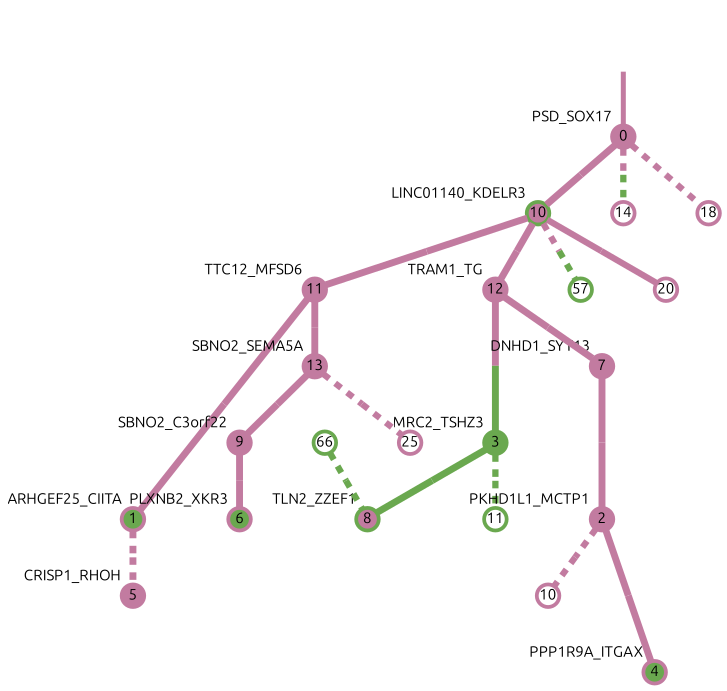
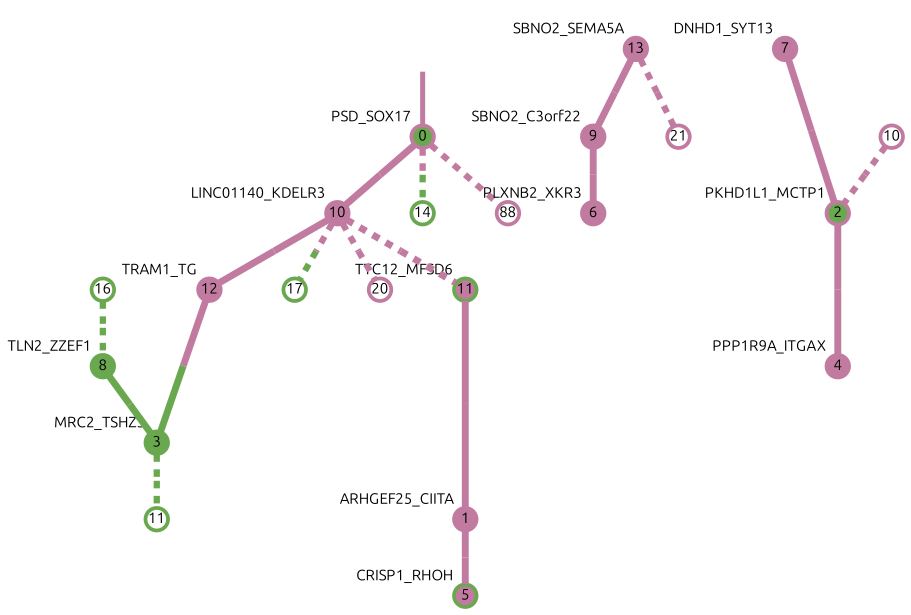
node "0 PSD_SOX17": fillcolor #c27ba0ff -> #6aa84fff
node "10 LINC01140_KDELR3": color #6aa84fff -> #c27ba0ff
node "14": color #c27ba0ff -> #6aa84fff
node "18": label "18" -> "88"
edge "10 LINC01140_KDELR3" -> "11 TTC12_MFSD6": style solid -> dashed
edge "10 LINC01140_KDELR3" -> "20": style solid -> dashed
node "11 TTC12_MFSD6": color #c27ba0ff -> #6aa84fff
node "57": label "57" -> "17"
edge "11 TTC12_MFSD6" -> "13 SBNO2_SEMA5A": removed
edge "12 TRAM1_TG" -> "7 DNHD1_SYT13": removed
node "66": label "66" -> "16"
node "25": label "25" -> "21"
edge "3 MRC2_TSHZ3" -> "8 TLN2_ZZEF1": reversed
node "1 ARHGEF25_CIITA": fillcolor #6aa84fff -> #c27ba0ff
node "6 PLXNB2_XKR3": fillcolor #6aa84fff -> #c27ba0ff
node "8 TLN2_ZZEF1": fillcolor #c27ba0ff -> #6aa84fff
node "2 PKHD1L1_MCTP1": fillcolor #c27ba0ff -> #6aa84fff
edge "1 ARHGEF25_CIITA" -> "5 CRISP1_RHOH": style dashed -> solid
edge "2 PKHD1L1_MCTP1" -> "10": reversed
node "5 CRISP1_RHOH": color #c27ba0ff -> #6aa84fff
node "4 PPP1R9A_ITGAX": fillcolor #6aa84fff -> #c27ba0ff
